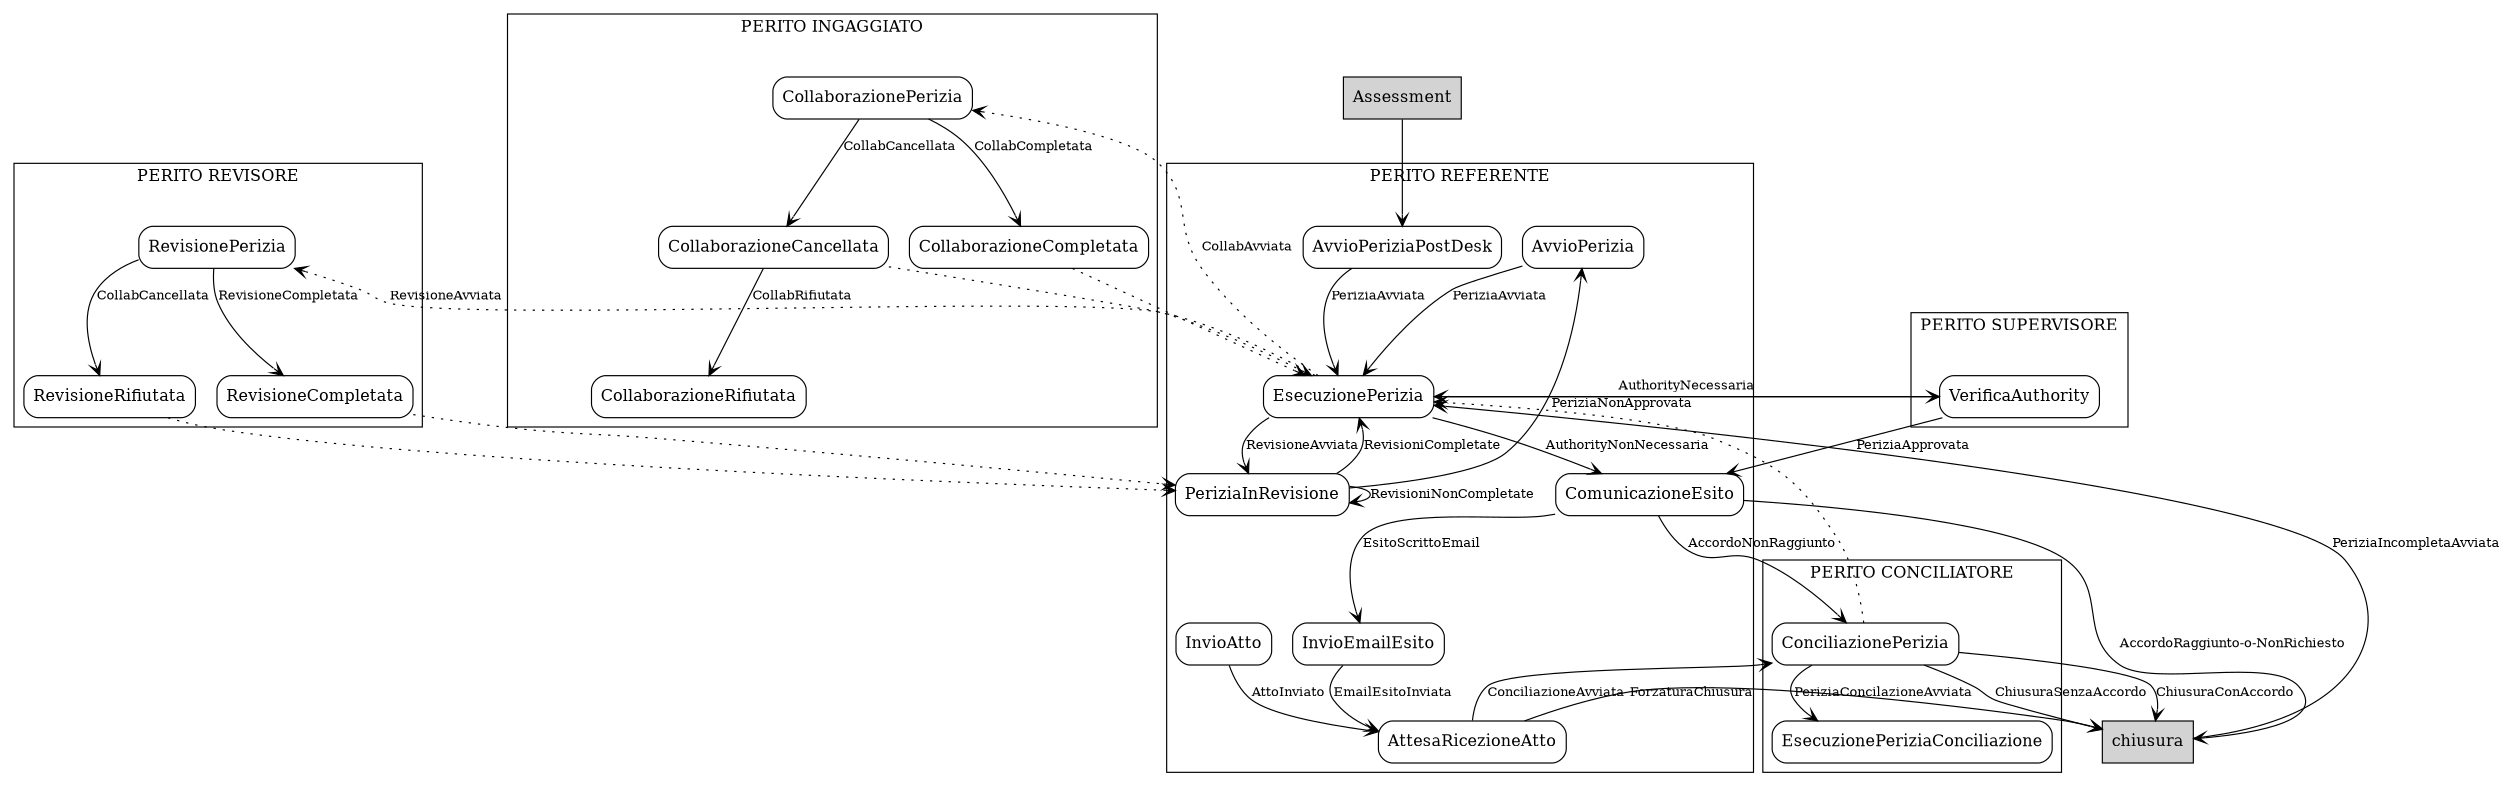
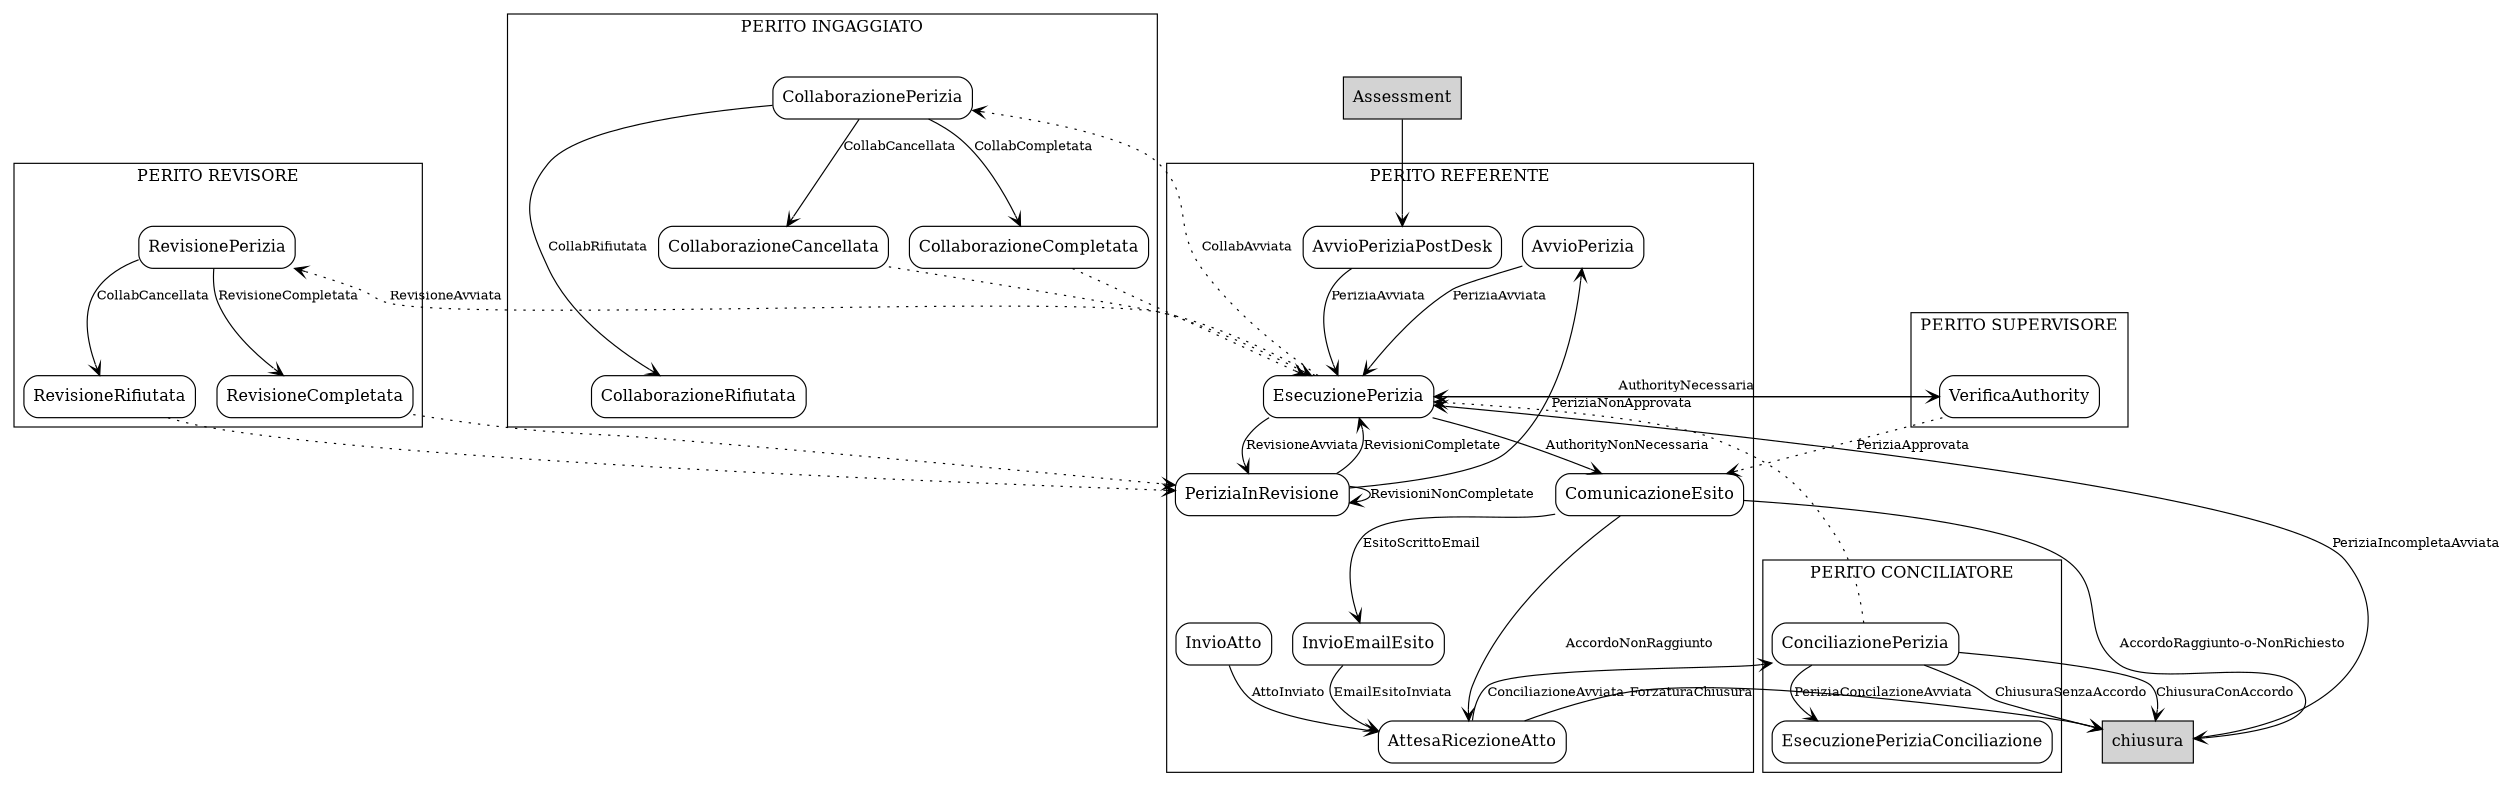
edge "CollaborazioneCancellata" -> "CollaborazioneRifiutata": now "CollaborazionePerizia" -> "CollaborazioneRifiutata"
edge "VerificaAuthority" -> "ComunicazioneEsito": style solid -> dotted
edge "ComunicazioneEsito" -> "ConciliazionePerizia": now "ComunicazioneEsito" -> "AttesaRicezioneAtto"
